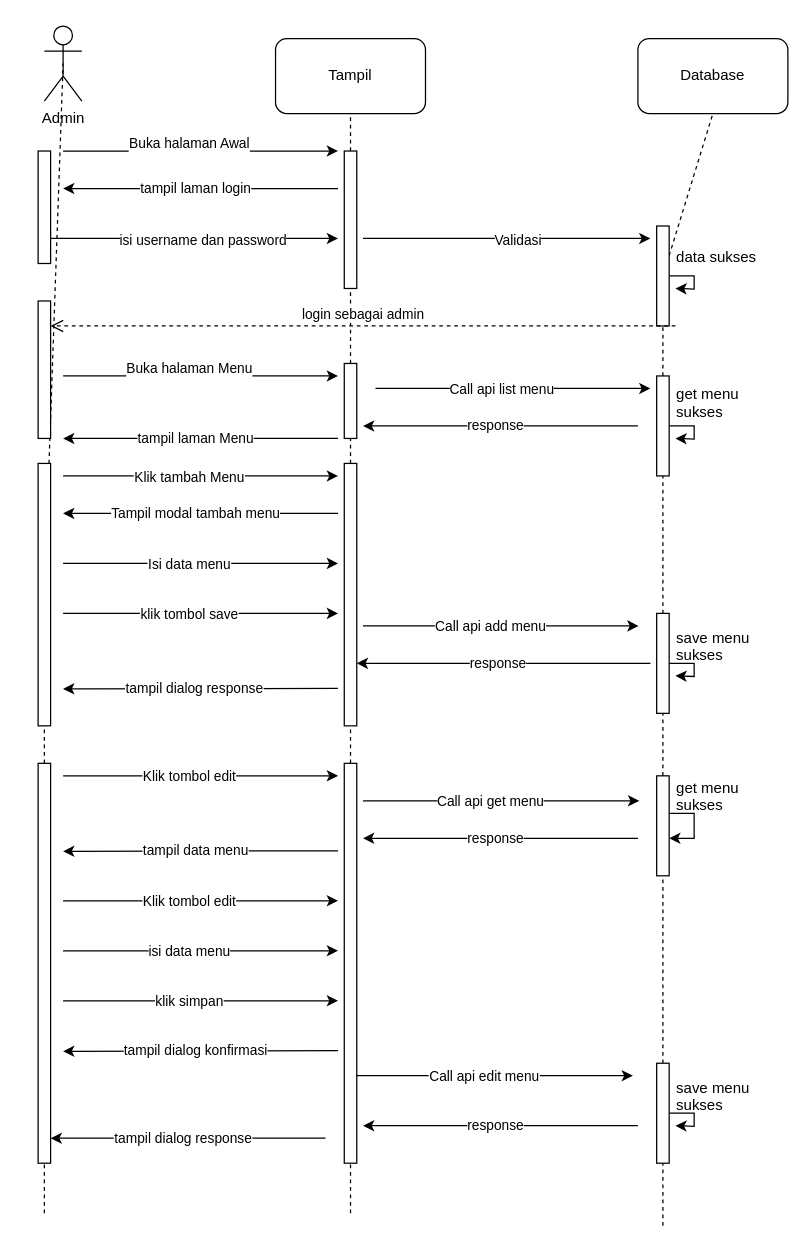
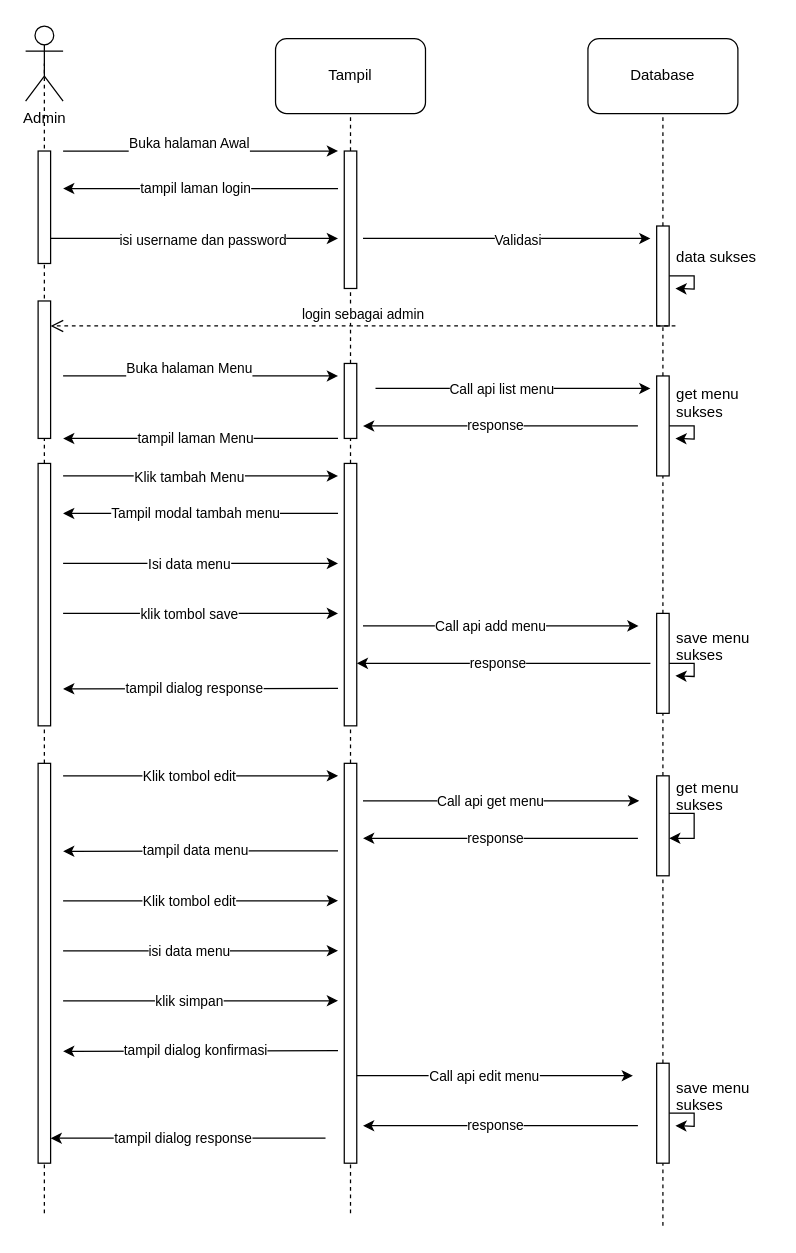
node "Admin": moved (63, 63) -> (44, 63)
node "Database": moved (713, 76) -> (663, 76)
